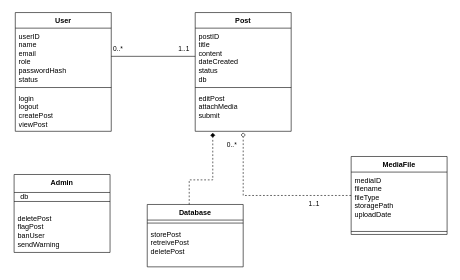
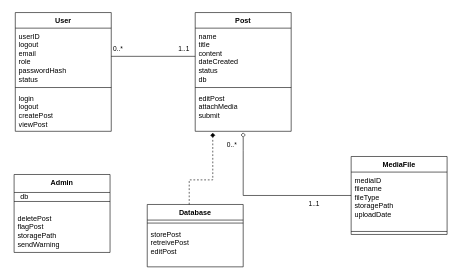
node "userID name email role passwordHash status": label "userID name email role passwordHash status" -> "userID logout email role passwordHash status"
node "postID title content dateCreated status db": label "postID title content dateCreated status db" -> "name title content dateCreated status db"
edge "MediaFile" -> "editPost attachMedia submit": style dashed -> solid
node "deletePost flagPost banUser sendWarning": label "deletePost flagPost banUser sendWarning" -> "deletePost flagPost storagePath sendWarning"
node "storePost retreivePost deletePost": label "storePost retreivePost deletePost" -> "storePost retreivePost editPost"
